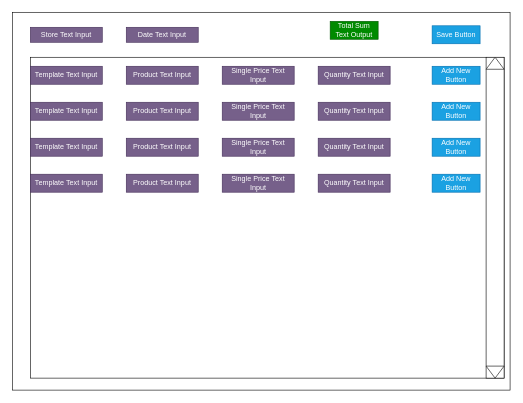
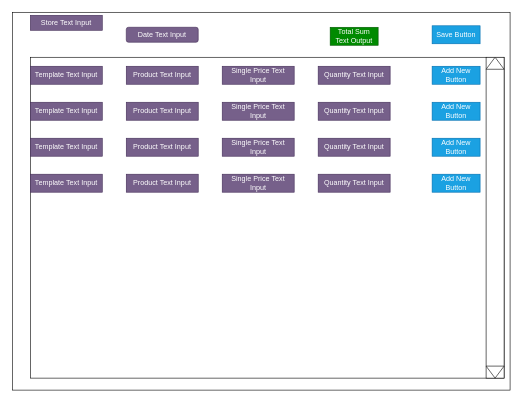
node "Total Sum Text Output": moved (354, 30) -> (354, 36)
node "Store Text Input": moved (66, 35) -> (66, 23)
node "Date Text Input": shape rectangle -> rounded rectangle
